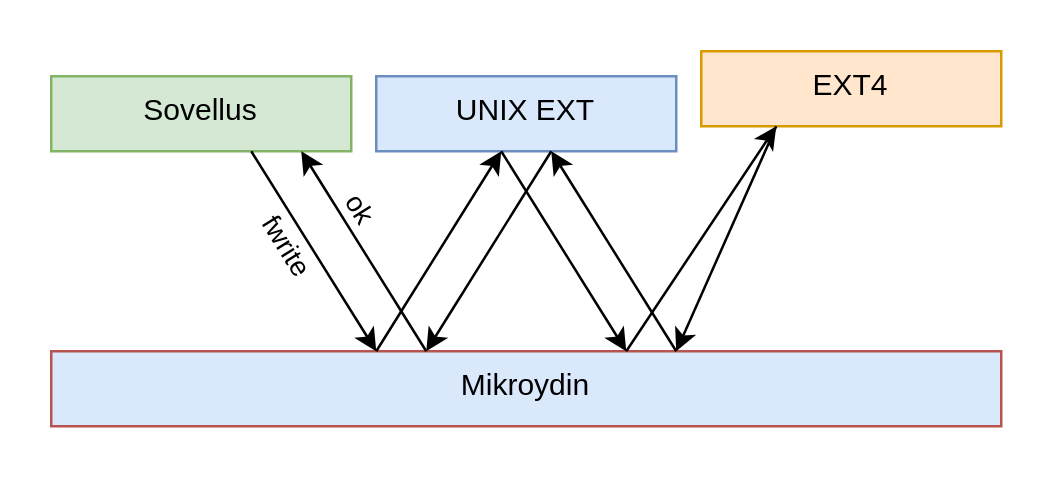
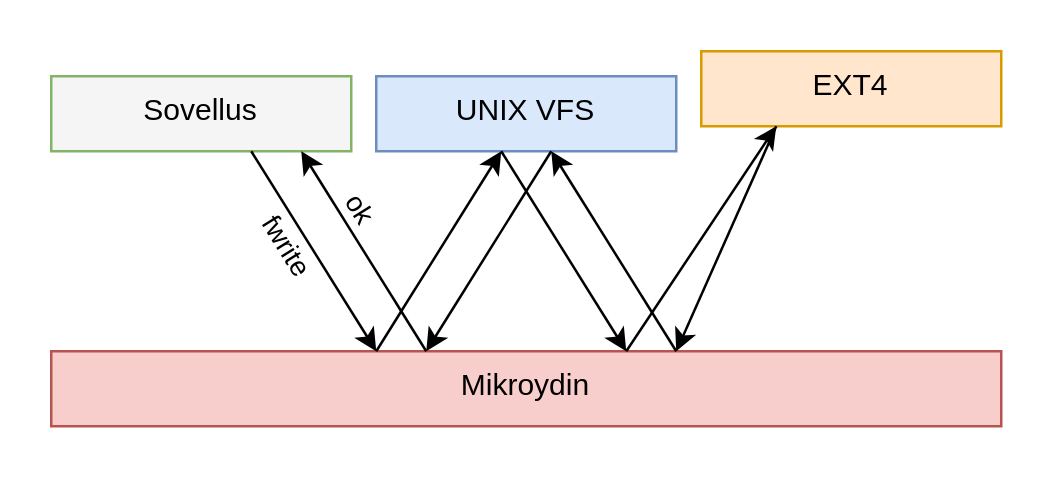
node "UNIX EXT": label "UNIX EXT" -> "UNIX VFS"
node "Sovellus": fillcolor #d5e8d4 -> #f5f5f5
node "Mikroydin": fillcolor #dae8fc -> #f8cecc
